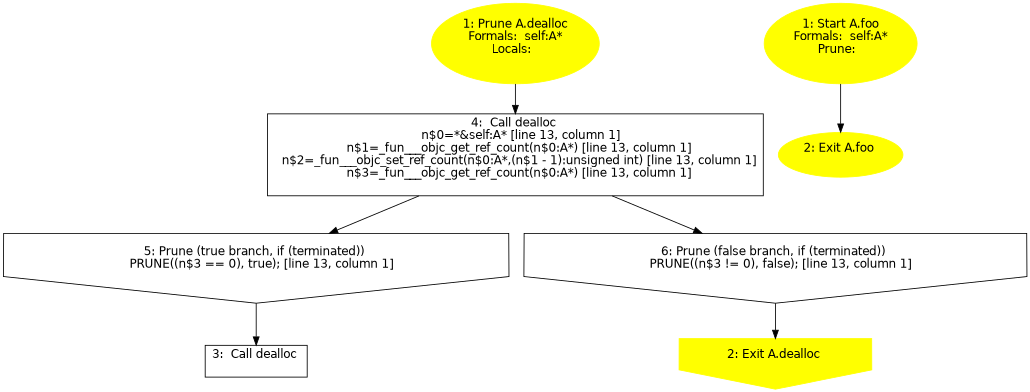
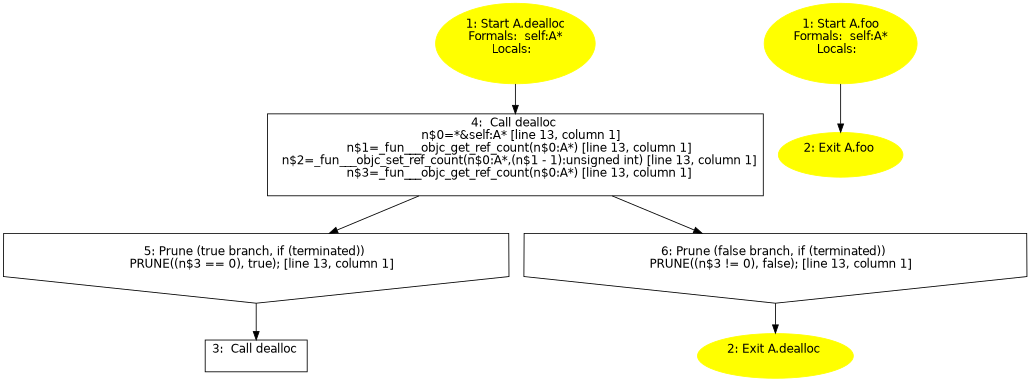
node "1: Prune A.dealloc Formals:  self:A* Locals:": label "1: Prune A.dealloc Formals:  self:A* Locals:" -> "1: Start A.dealloc Formals:  self:A* Locals:"
node "1: Start A.foo Formals:  self:A* Prune:": label "1: Start A.foo Formals:  self:A* Prune:" -> "1: Start A.foo Formals:  self:A* Locals:"
node "2: Exit A.dealloc": shape invhouse -> ellipse
